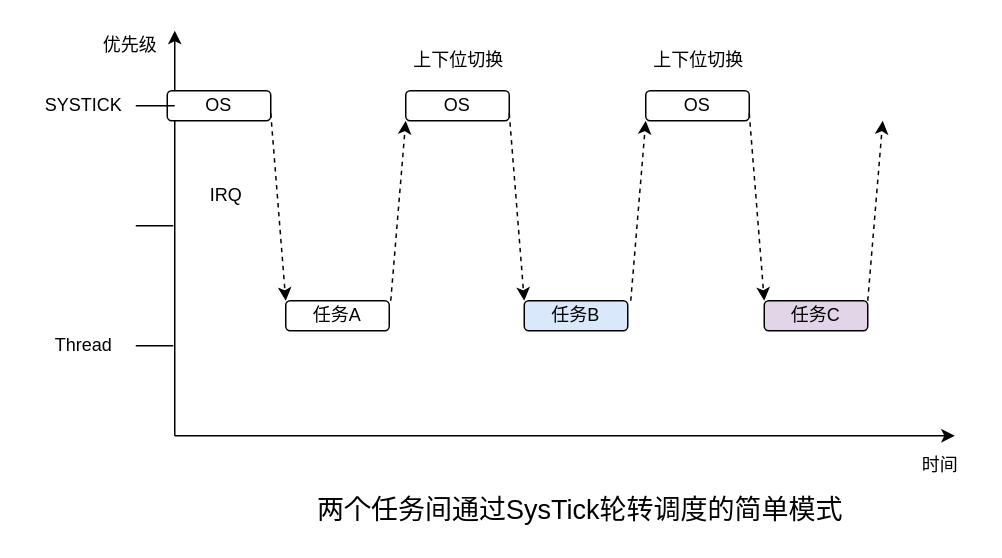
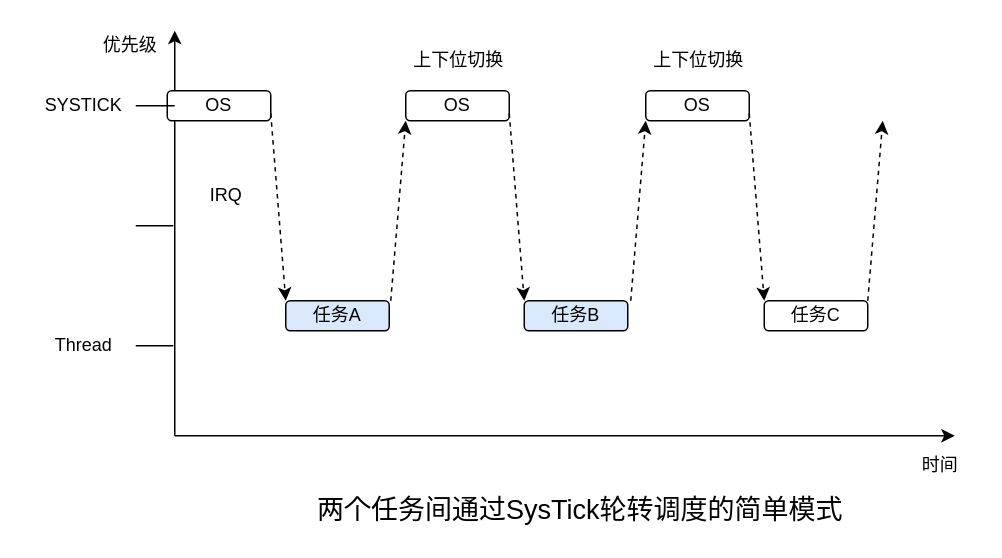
node "任务A": fillcolor #ffffff -> #dae8fc
node "任务C": fillcolor #e1d5e7 -> #ffffff
